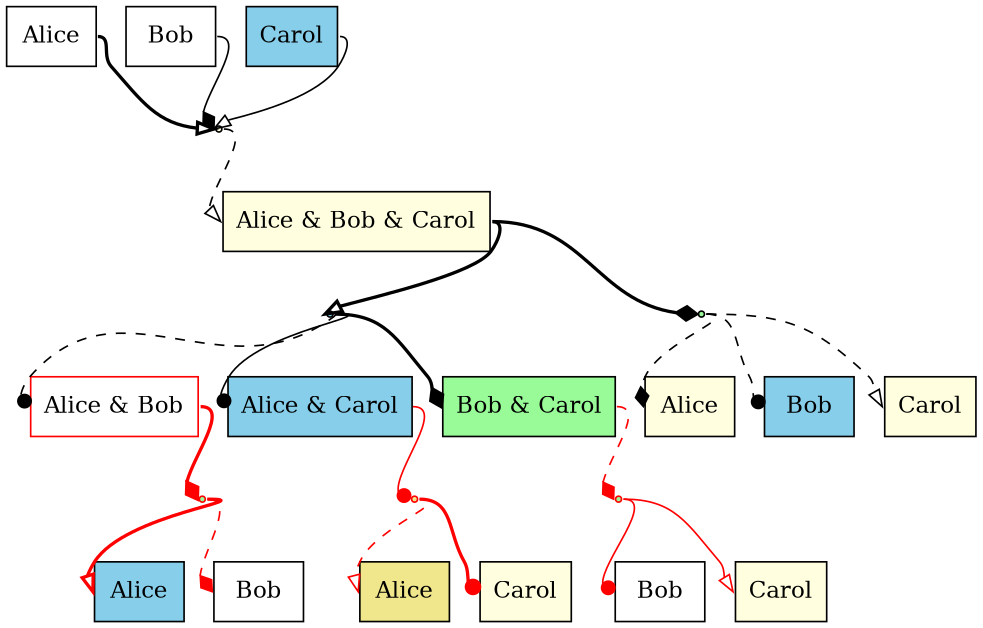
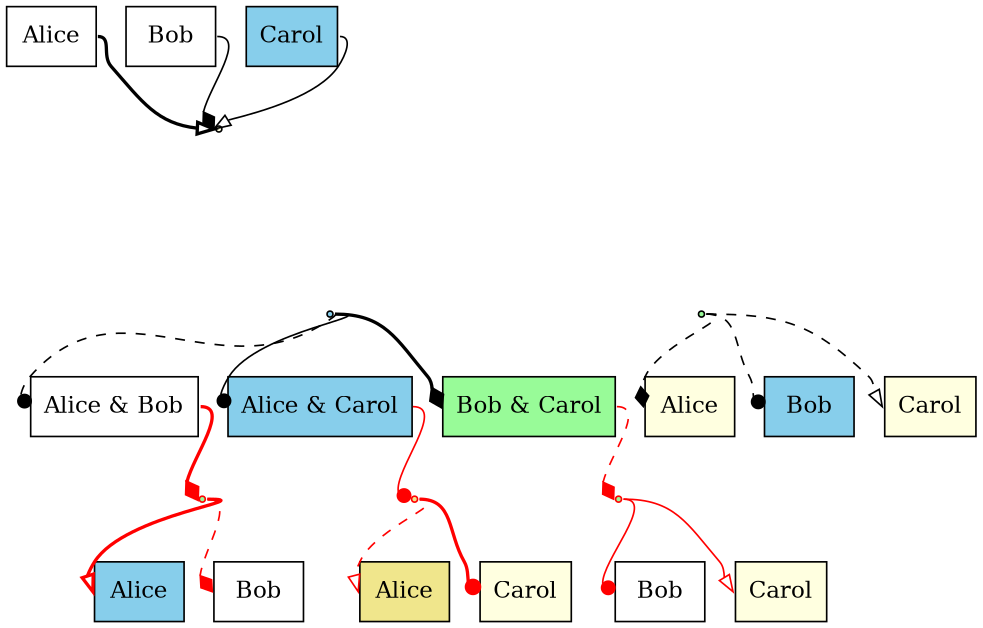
node "Alice & Bob & Carol": removed
node "Alice & Bob": color red -> black
